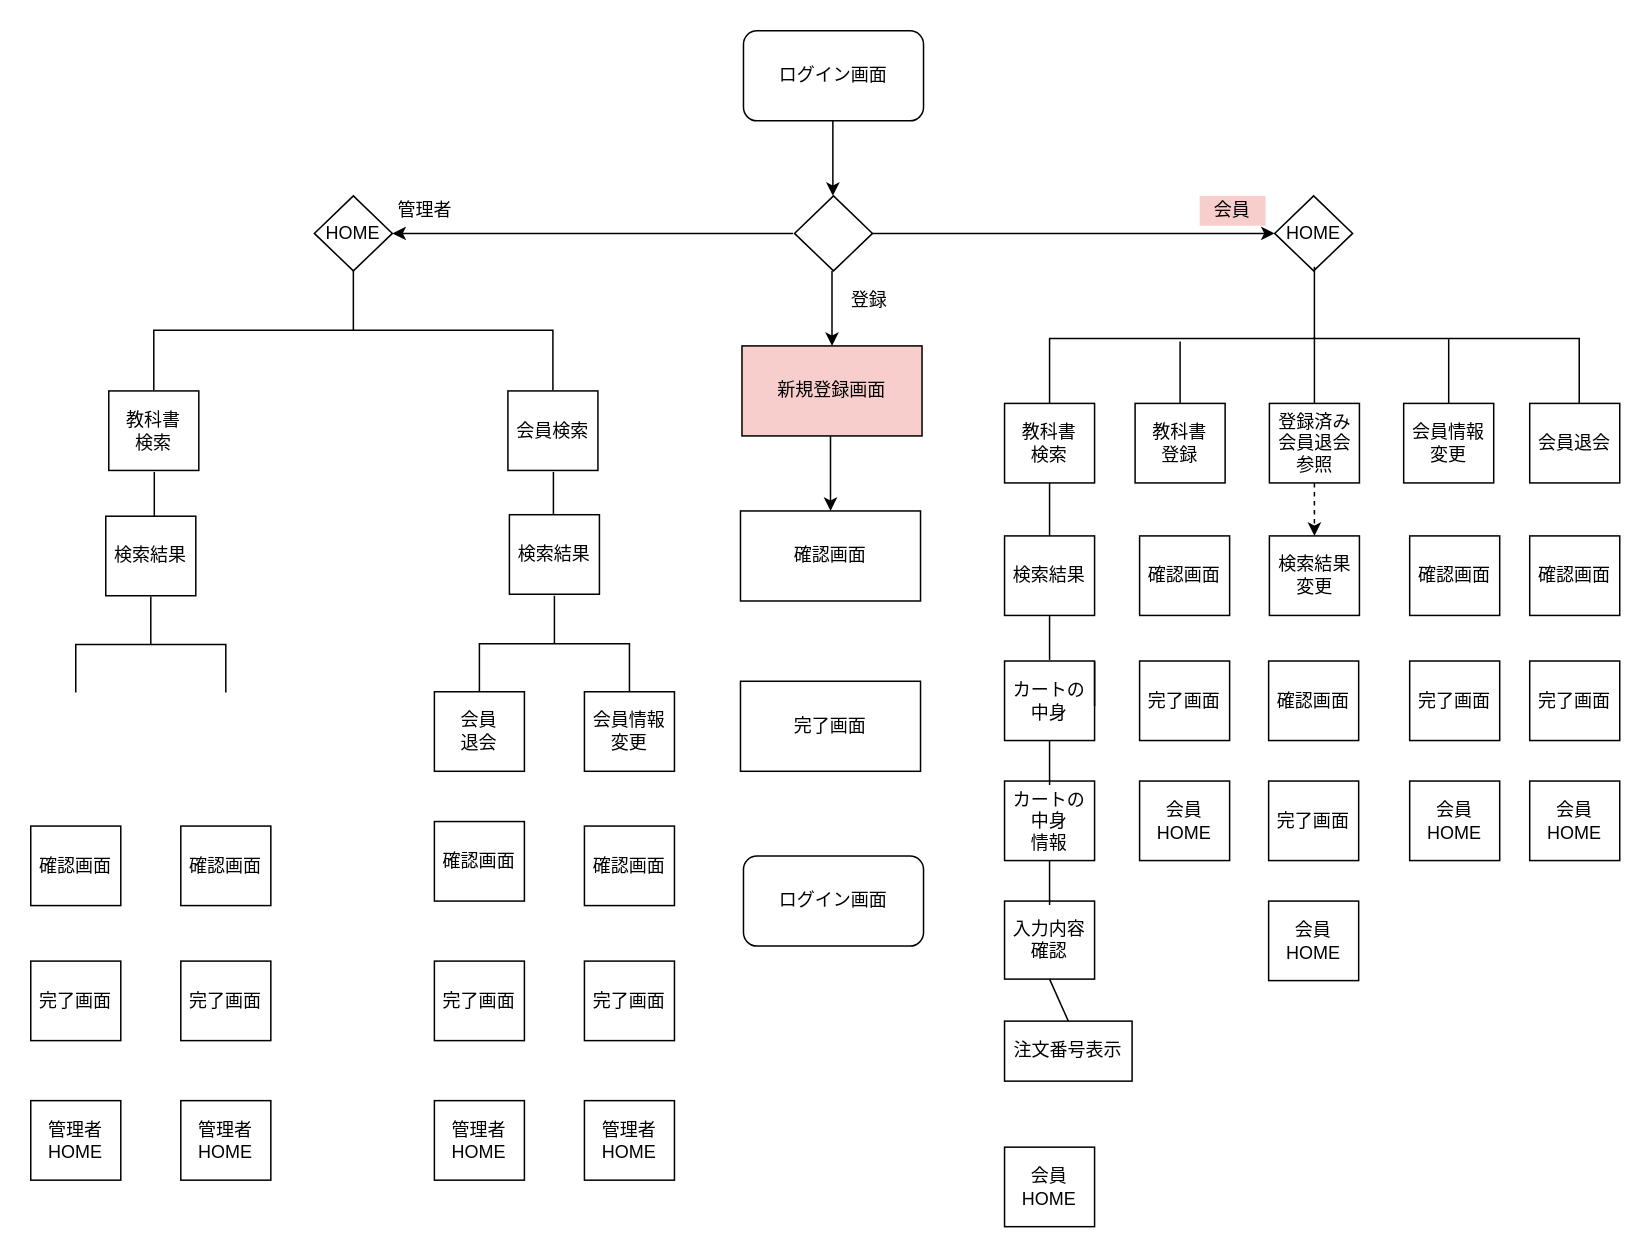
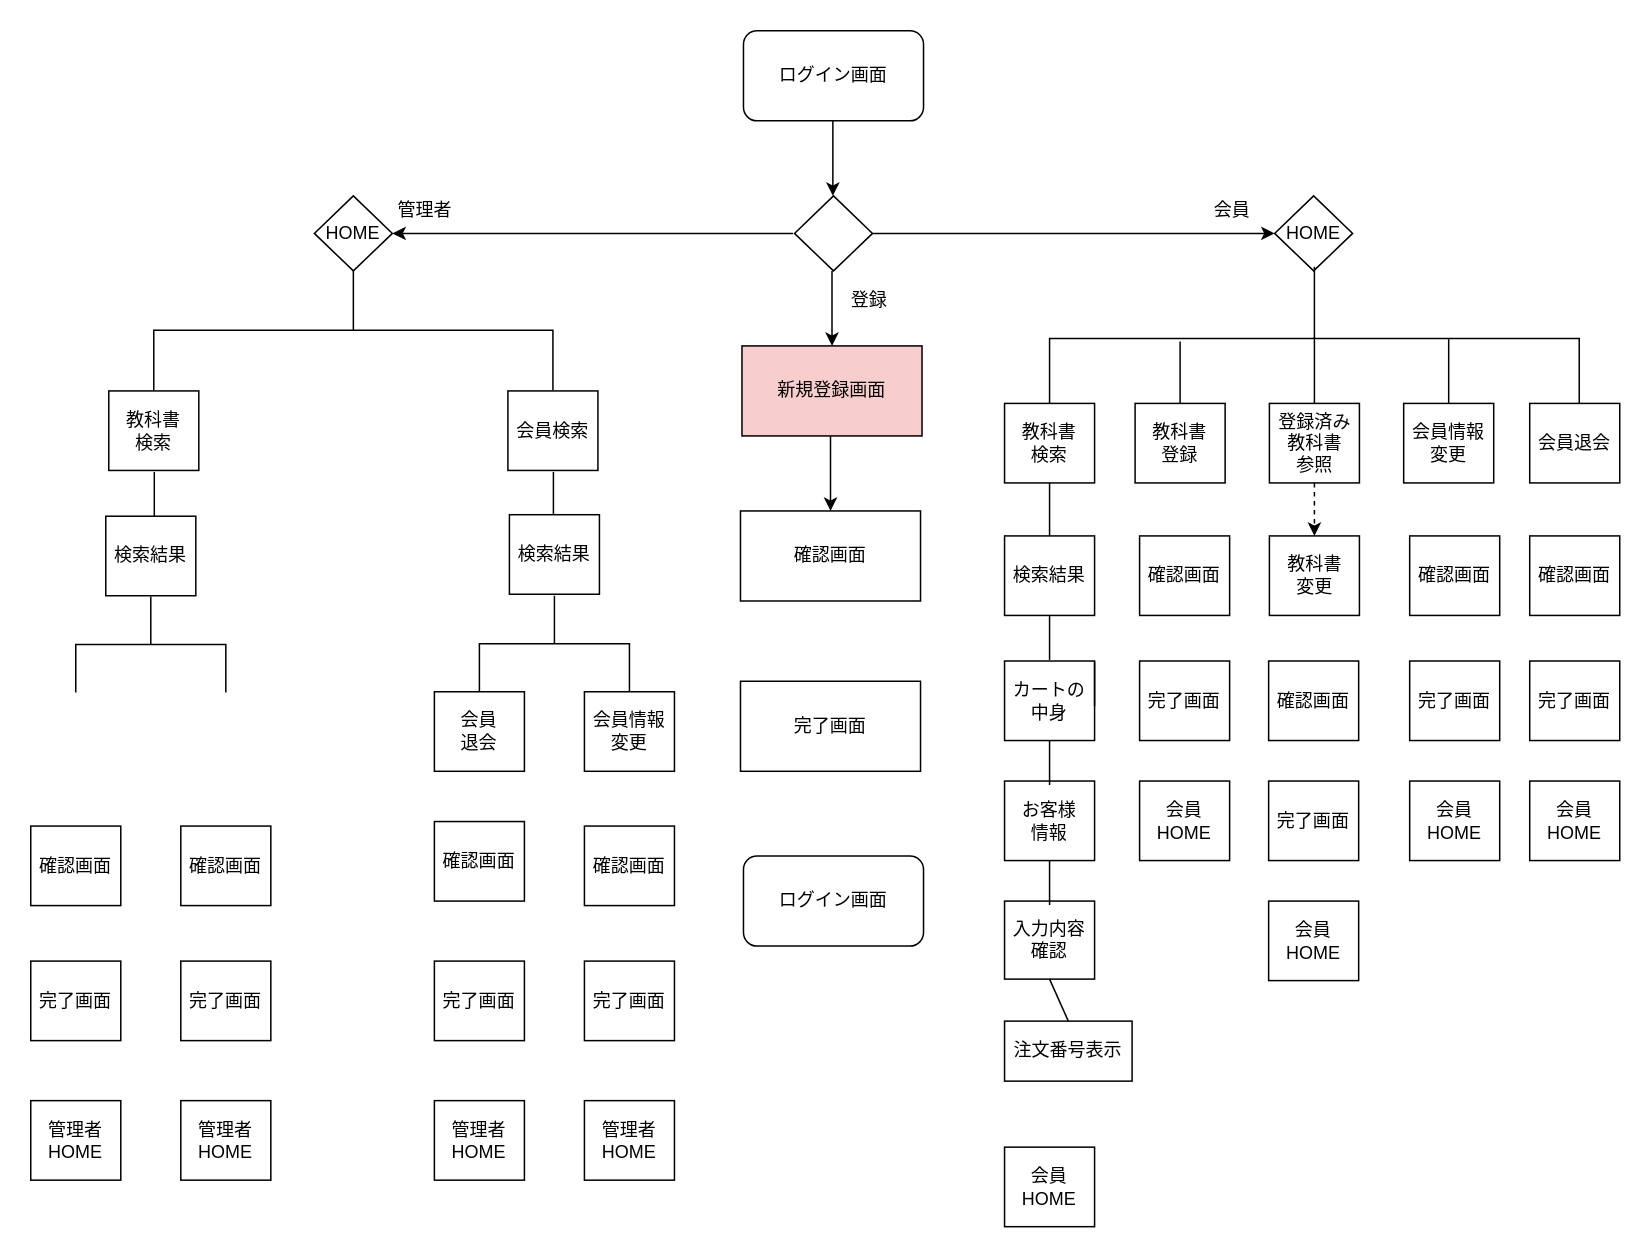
node "会員": fillcolor #f8cecc -> #ffffff
node "登録済み 会員退会 参照": label "登録済み 会員退会 参照" -> "登録済み 教科書 参照"
node "検索結果 変更": label "検索結果 変更" -> "教科書 変更"
node "カートの中身 情報": label "カートの中身 情報" -> "お客様 情報"
